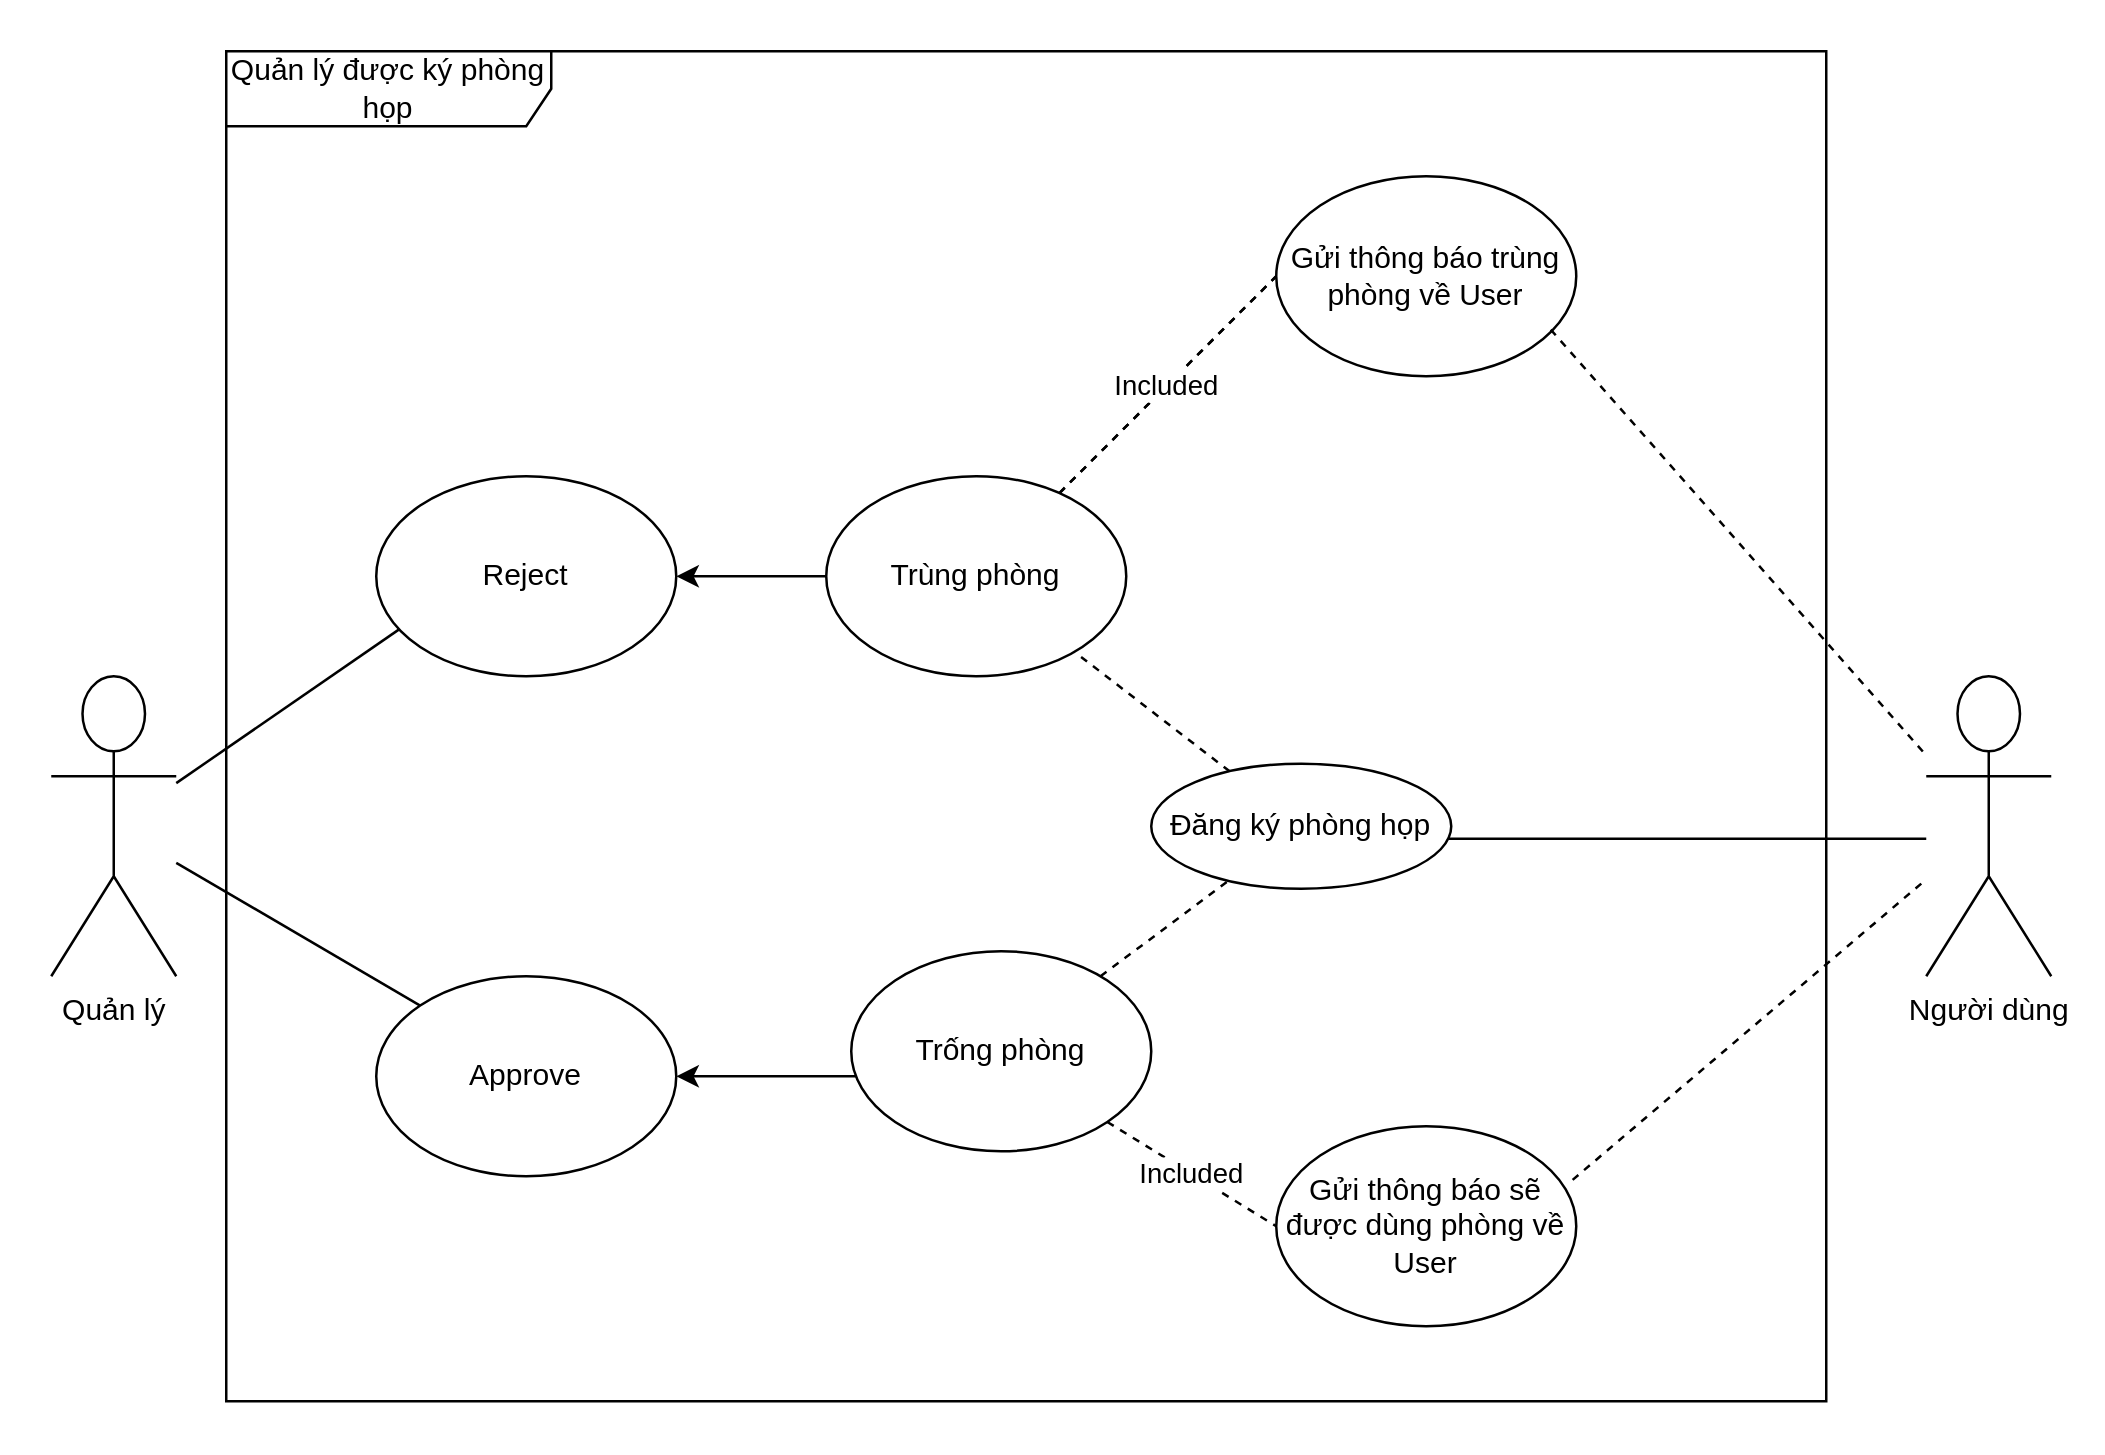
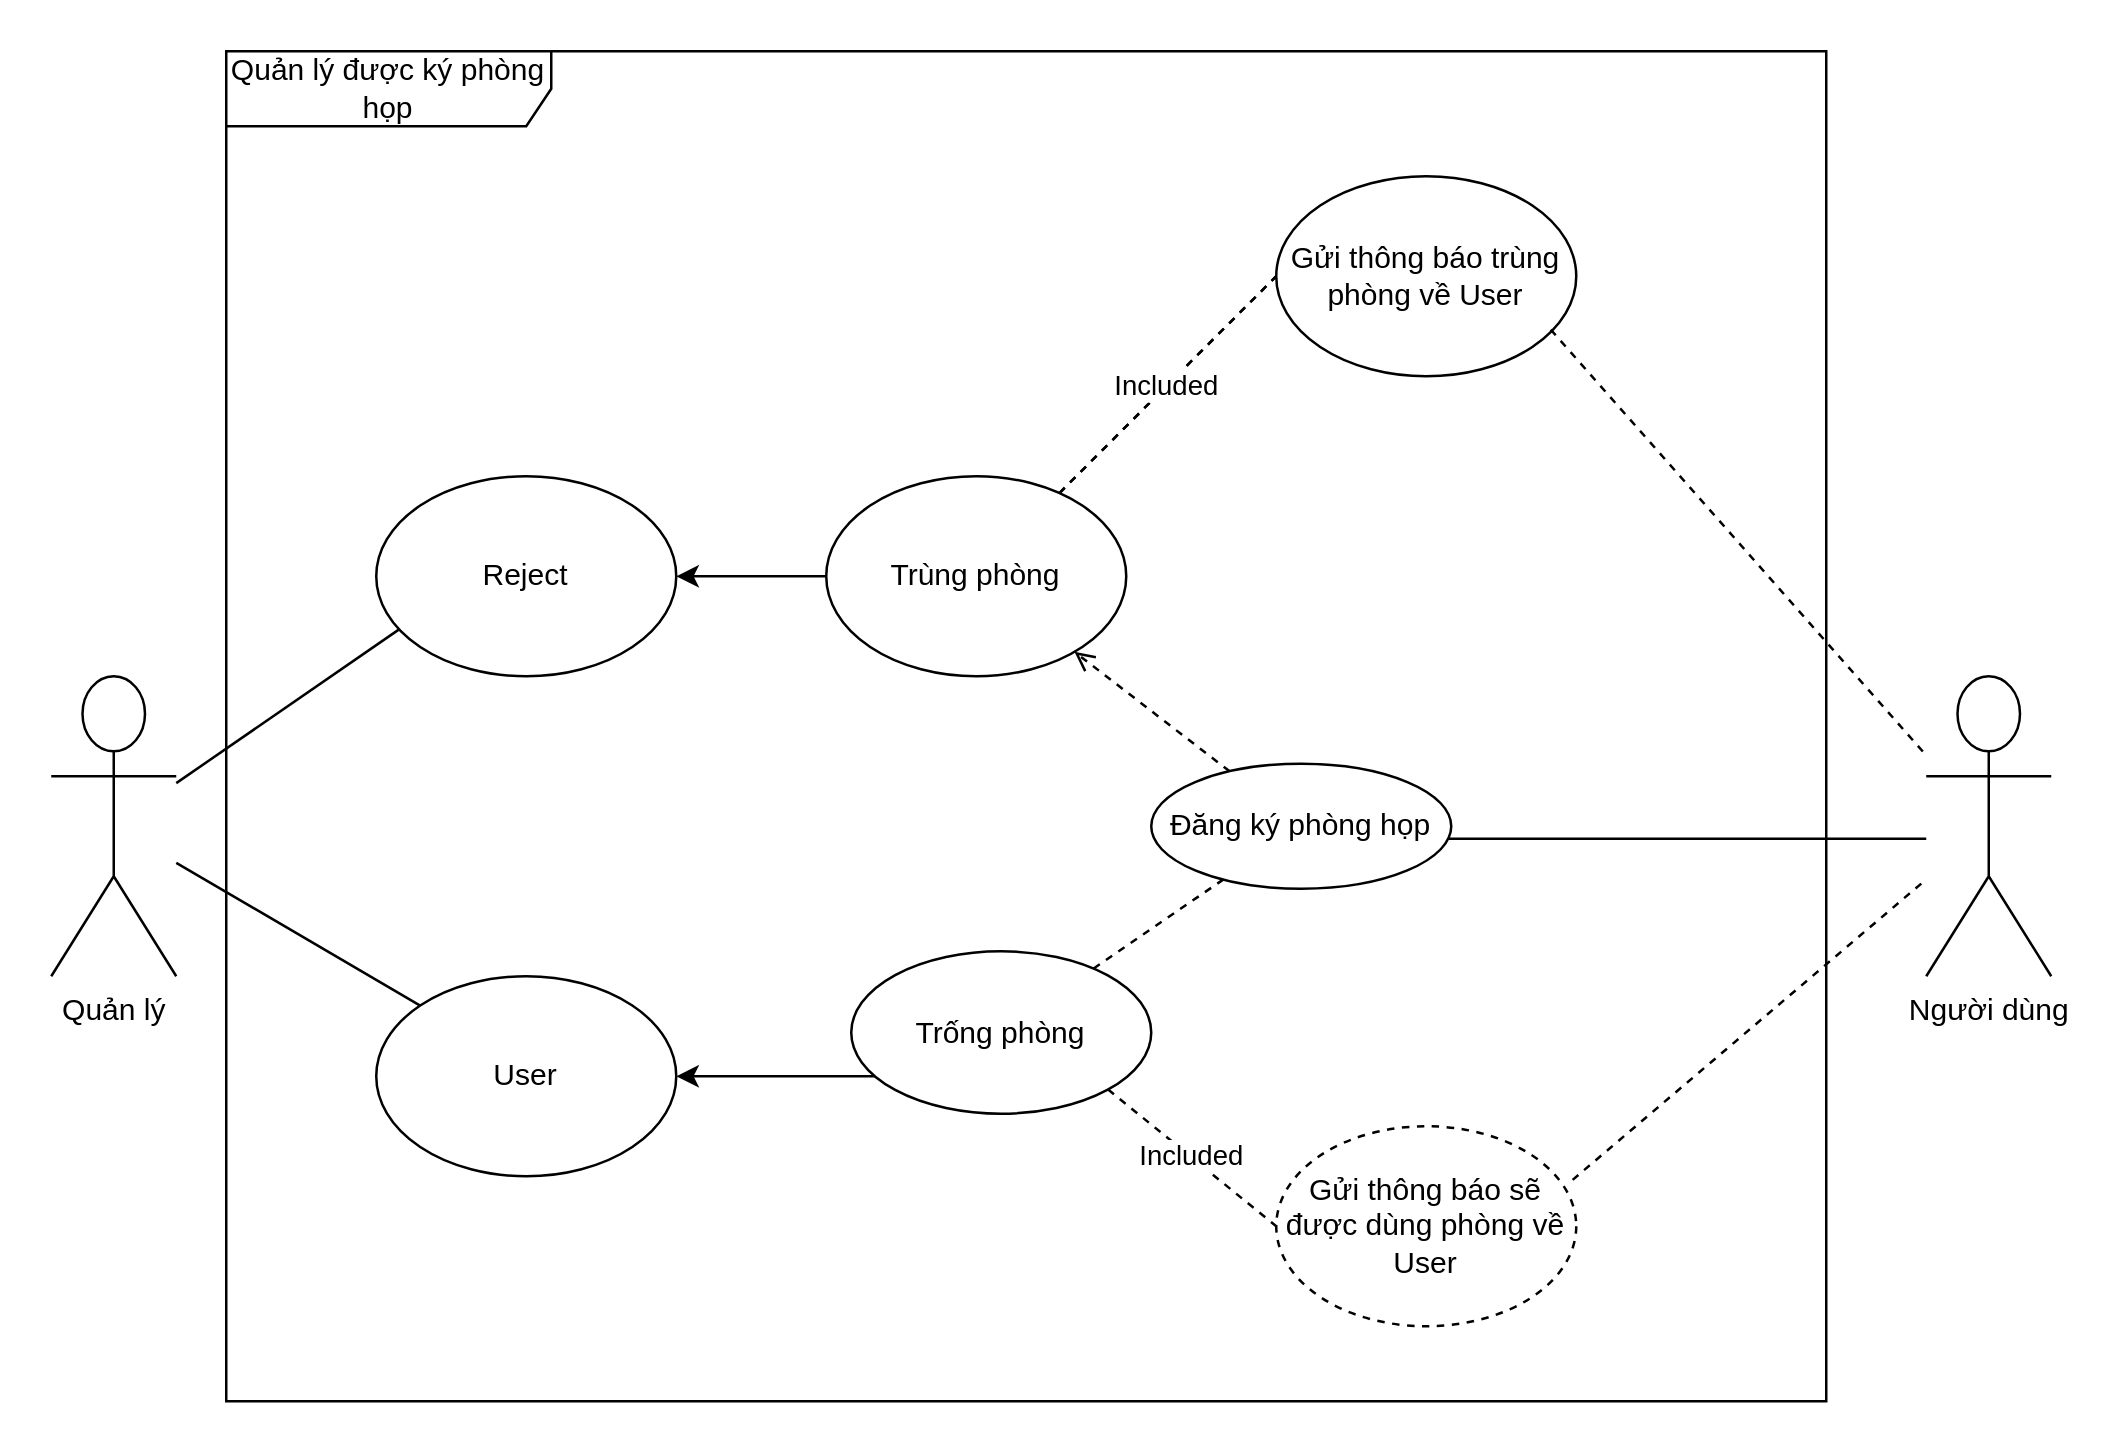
edge "Trùng phòng" -- "Đăng ký phòng họp": arrowhead none -> open
node "Trống phòng": size 300x200 -> 300x163
node "Approve": label "Approve" -> "User"
node "Gửi thông báo sẽ được dùng phòng về User": style solid -> dashed
